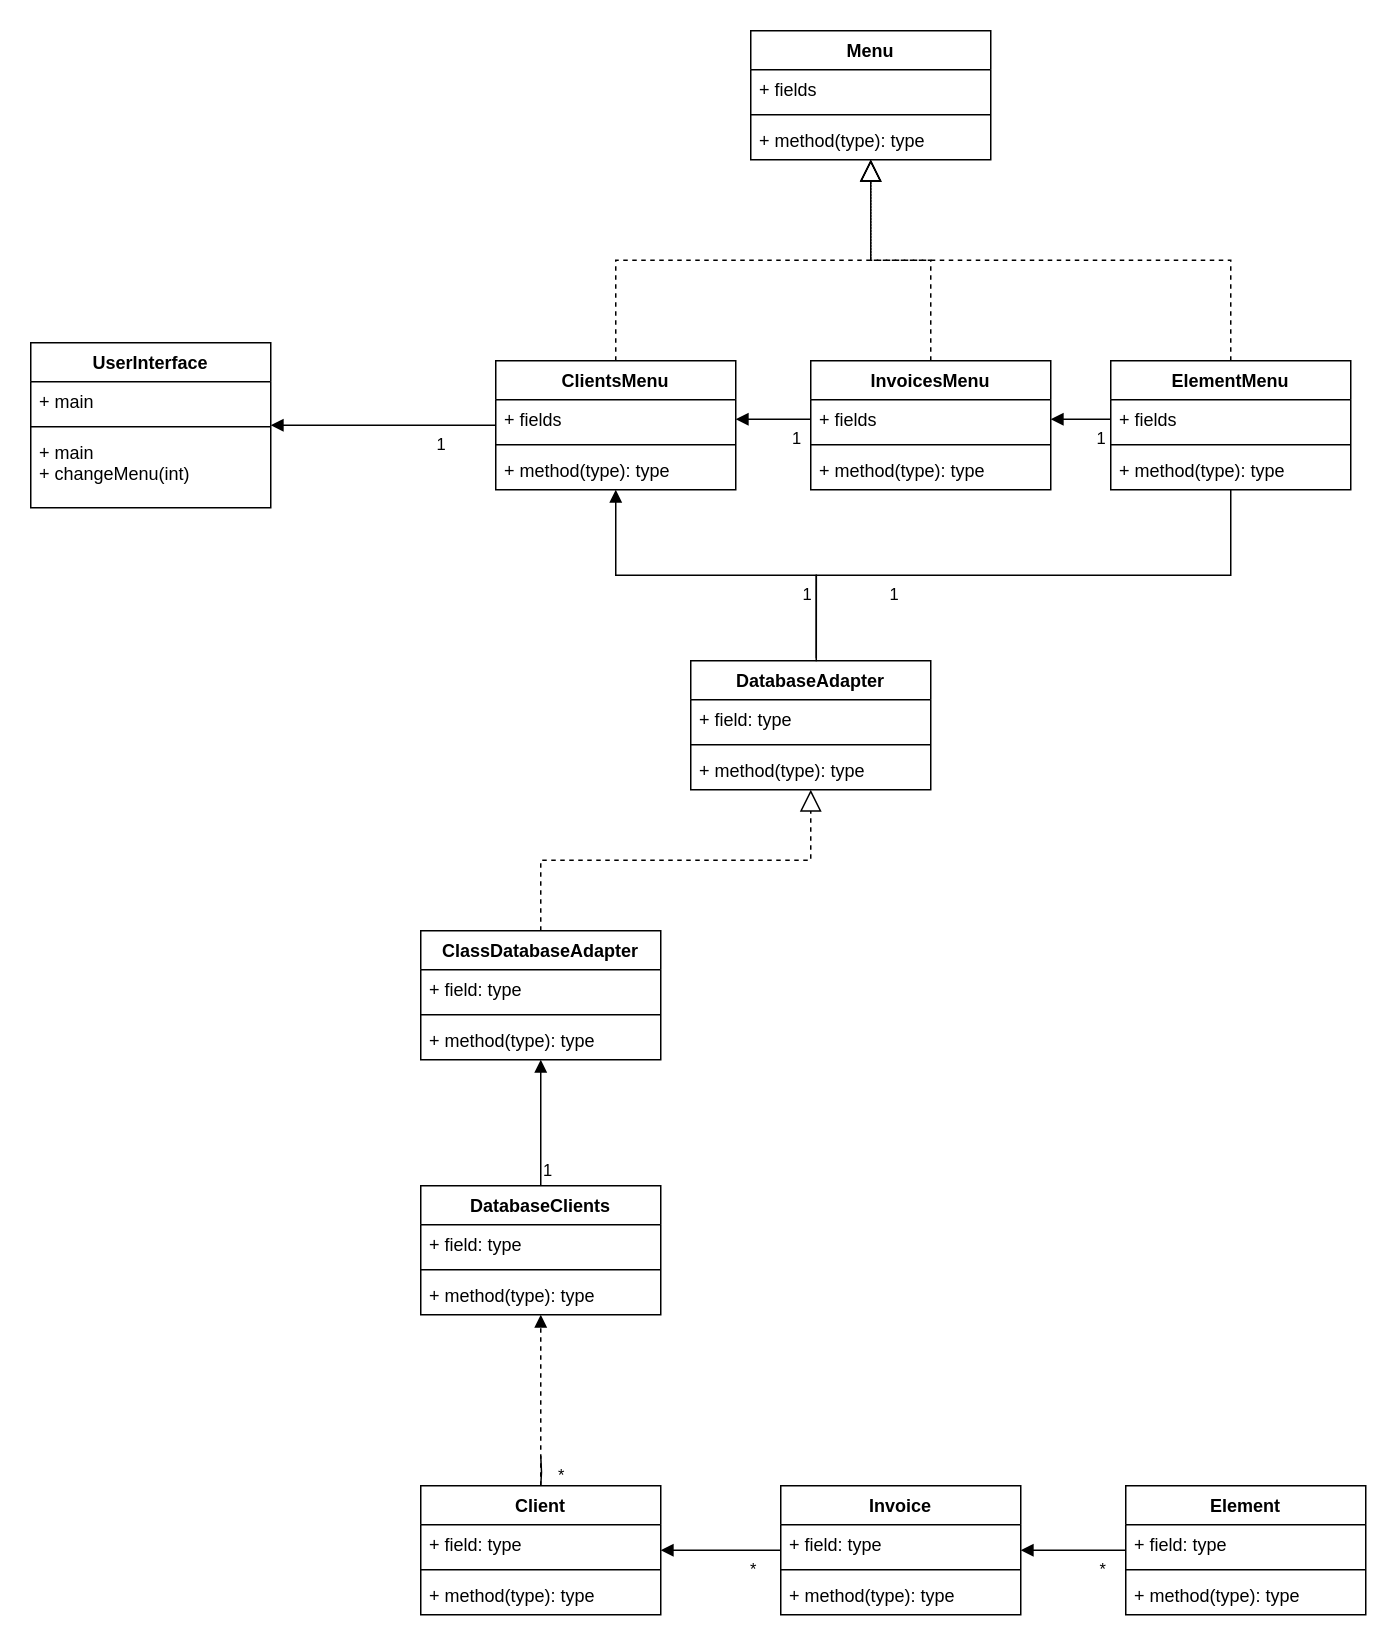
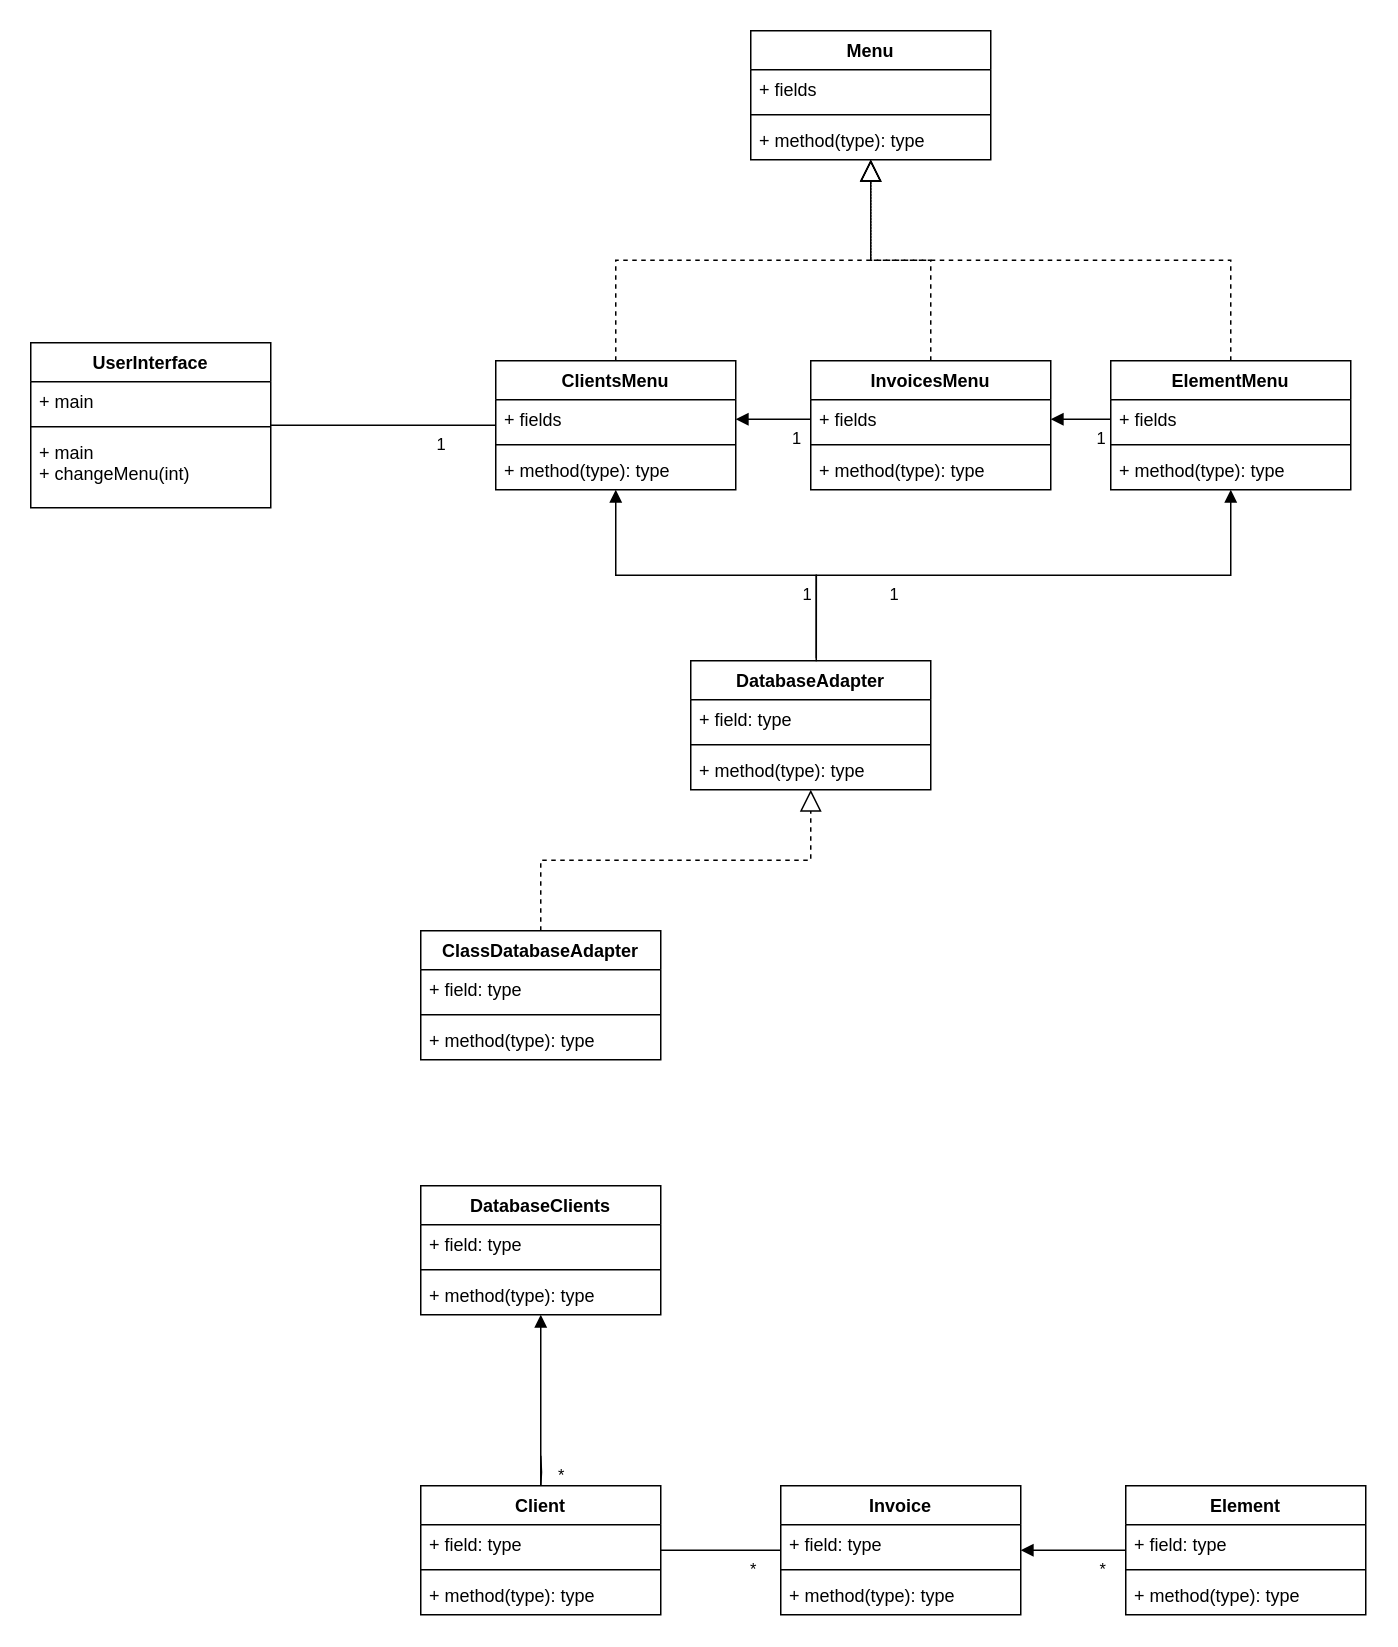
edge "ClientsMenu" -> "UserInterface": arrowhead block -> none
edge "ElementMenu" -- "DatabaseAdapter": arrowhead none -> block
edge "DatabaseClients" -> "ClassDatabaseAdapter": removed, label "1"
edge "Client" -> "DatabaseClients": style dashed -> solid
edge "Invoice" -> "Client": arrowhead block -> none
